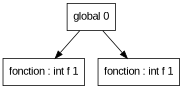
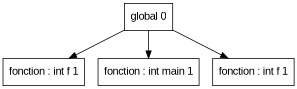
node "fonction : int main 1": added
